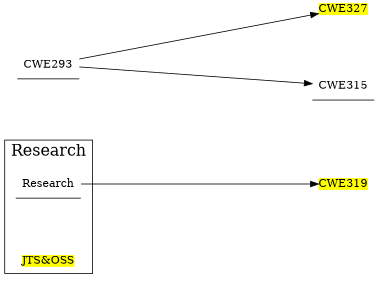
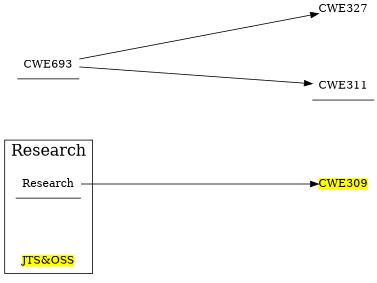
node "CWE327": fillcolor yellow -> white
node "CWE293": label "CWE293" -> "CWE693"
node "CWE315": label "CWE315" -> "CWE311"
node "CWE319": label "CWE319" -> "CWE309"
